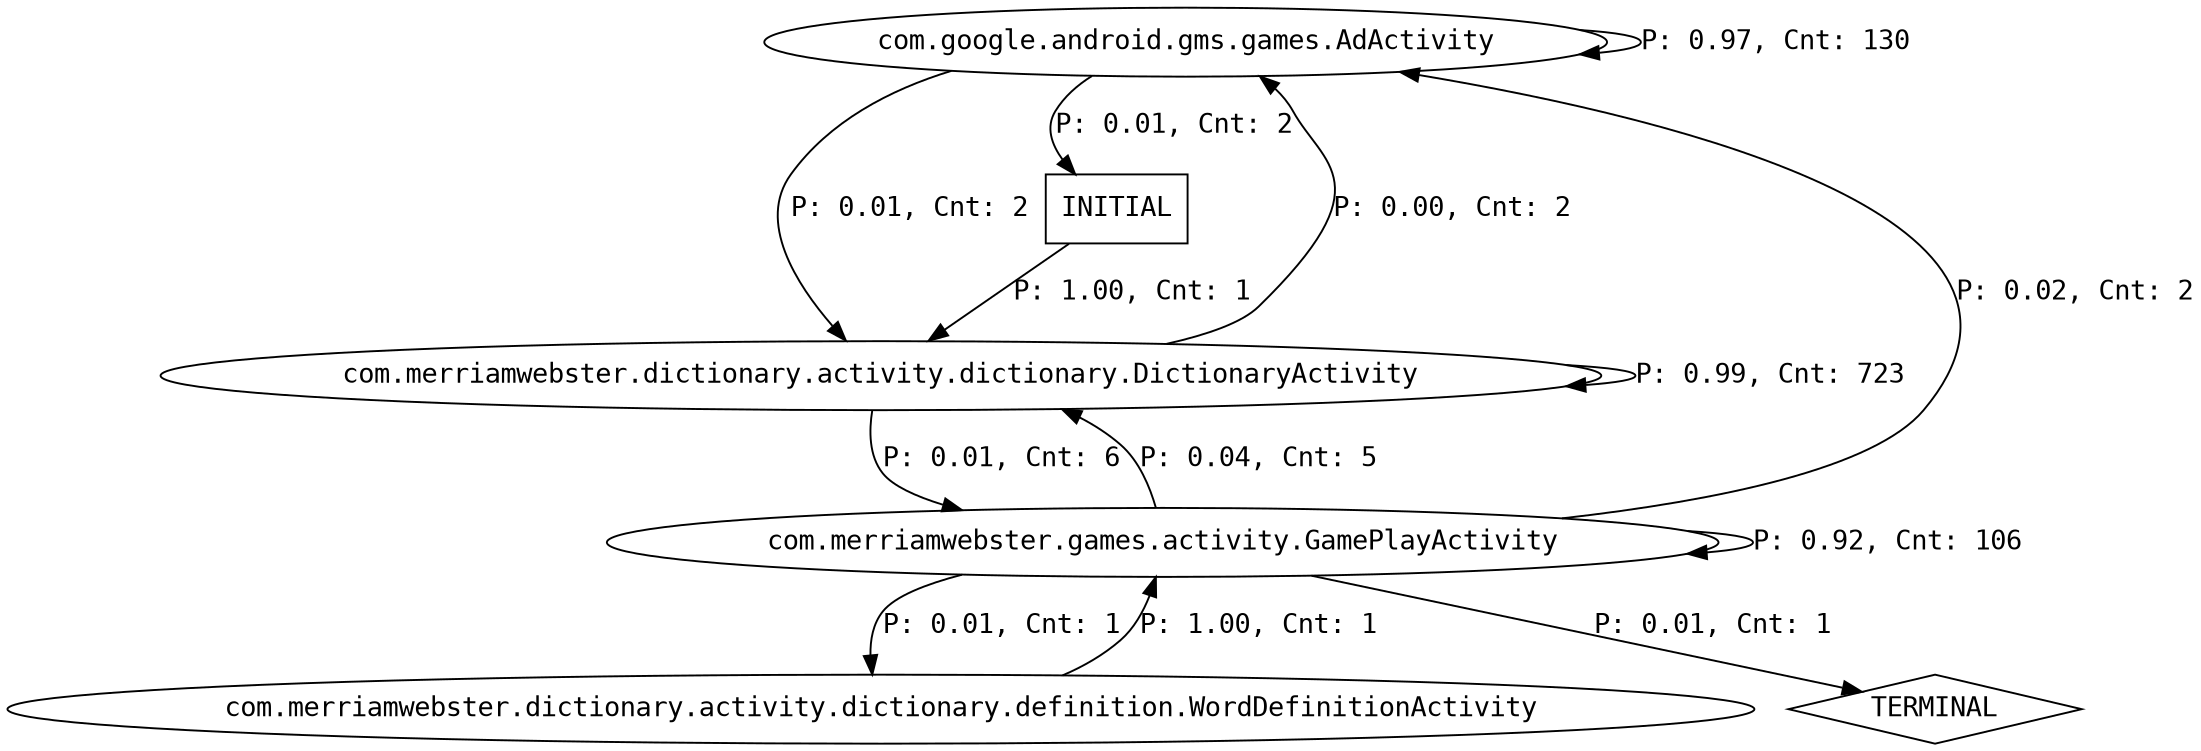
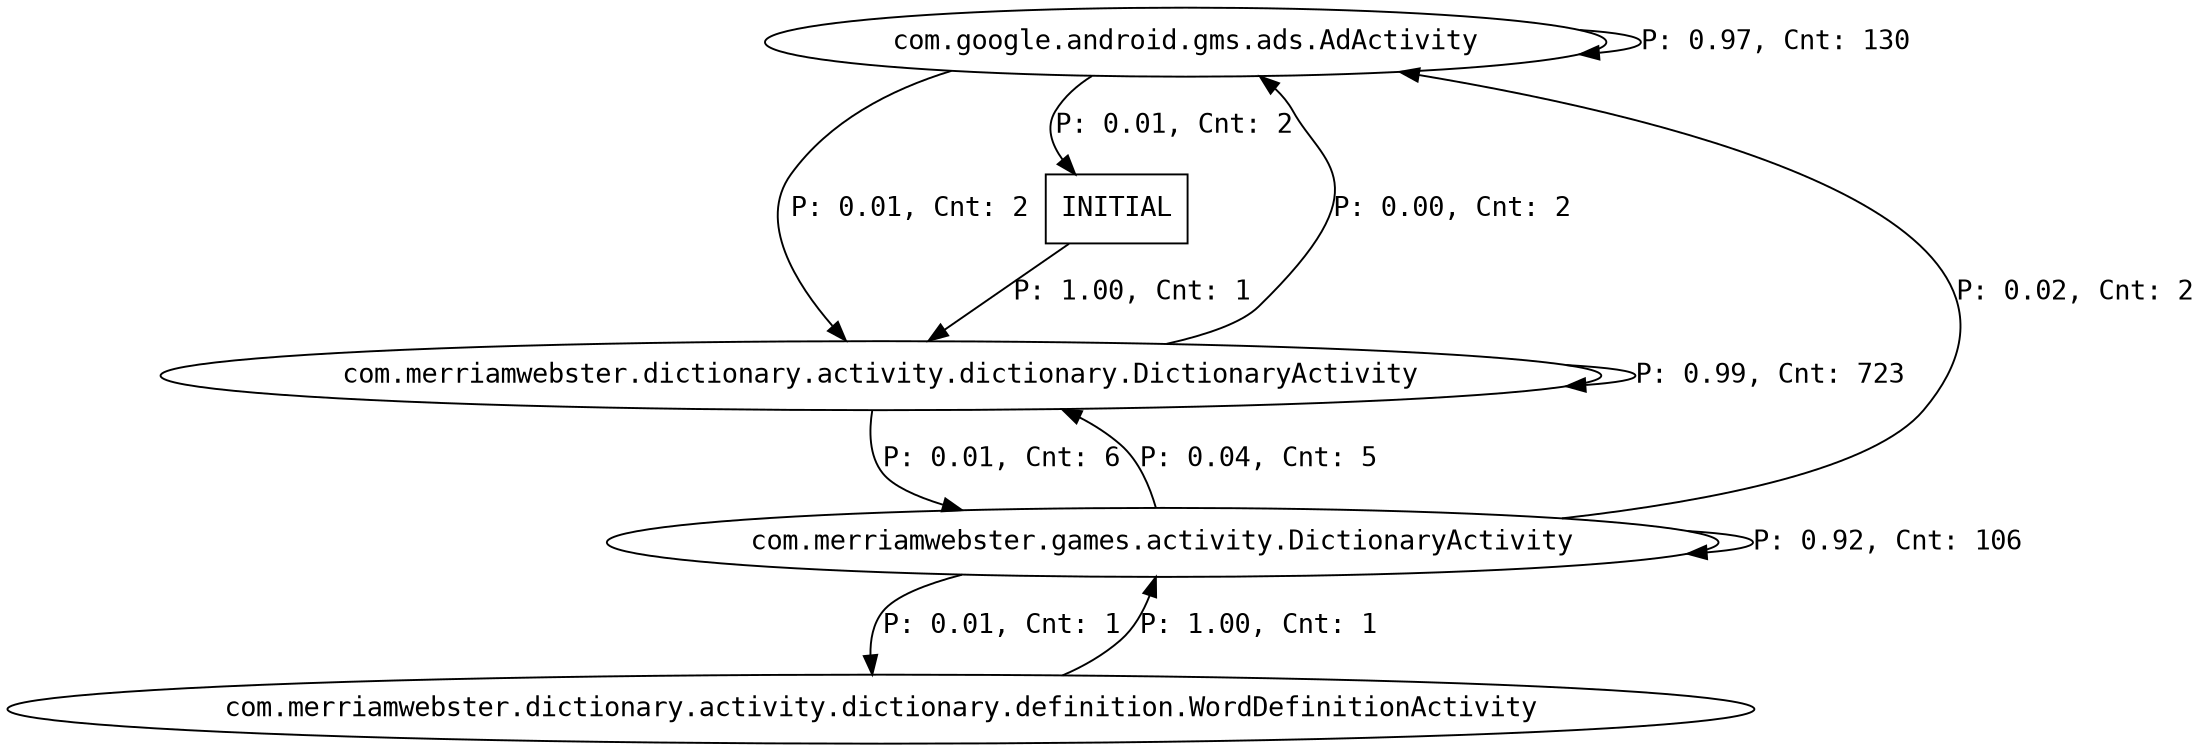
node "com.google.android.gms.games.AdActivity": label "com.google.android.gms.games.AdActivity" -> "com.google.android.gms.ads.AdActivity"
node "com.merriamwebster.games.activity.GamePlayActivity": label "com.merriamwebster.games.activity.GamePlayActivity" -> "com.merriamwebster.games.activity.DictionaryActivity"
node "TERMINAL": removed
